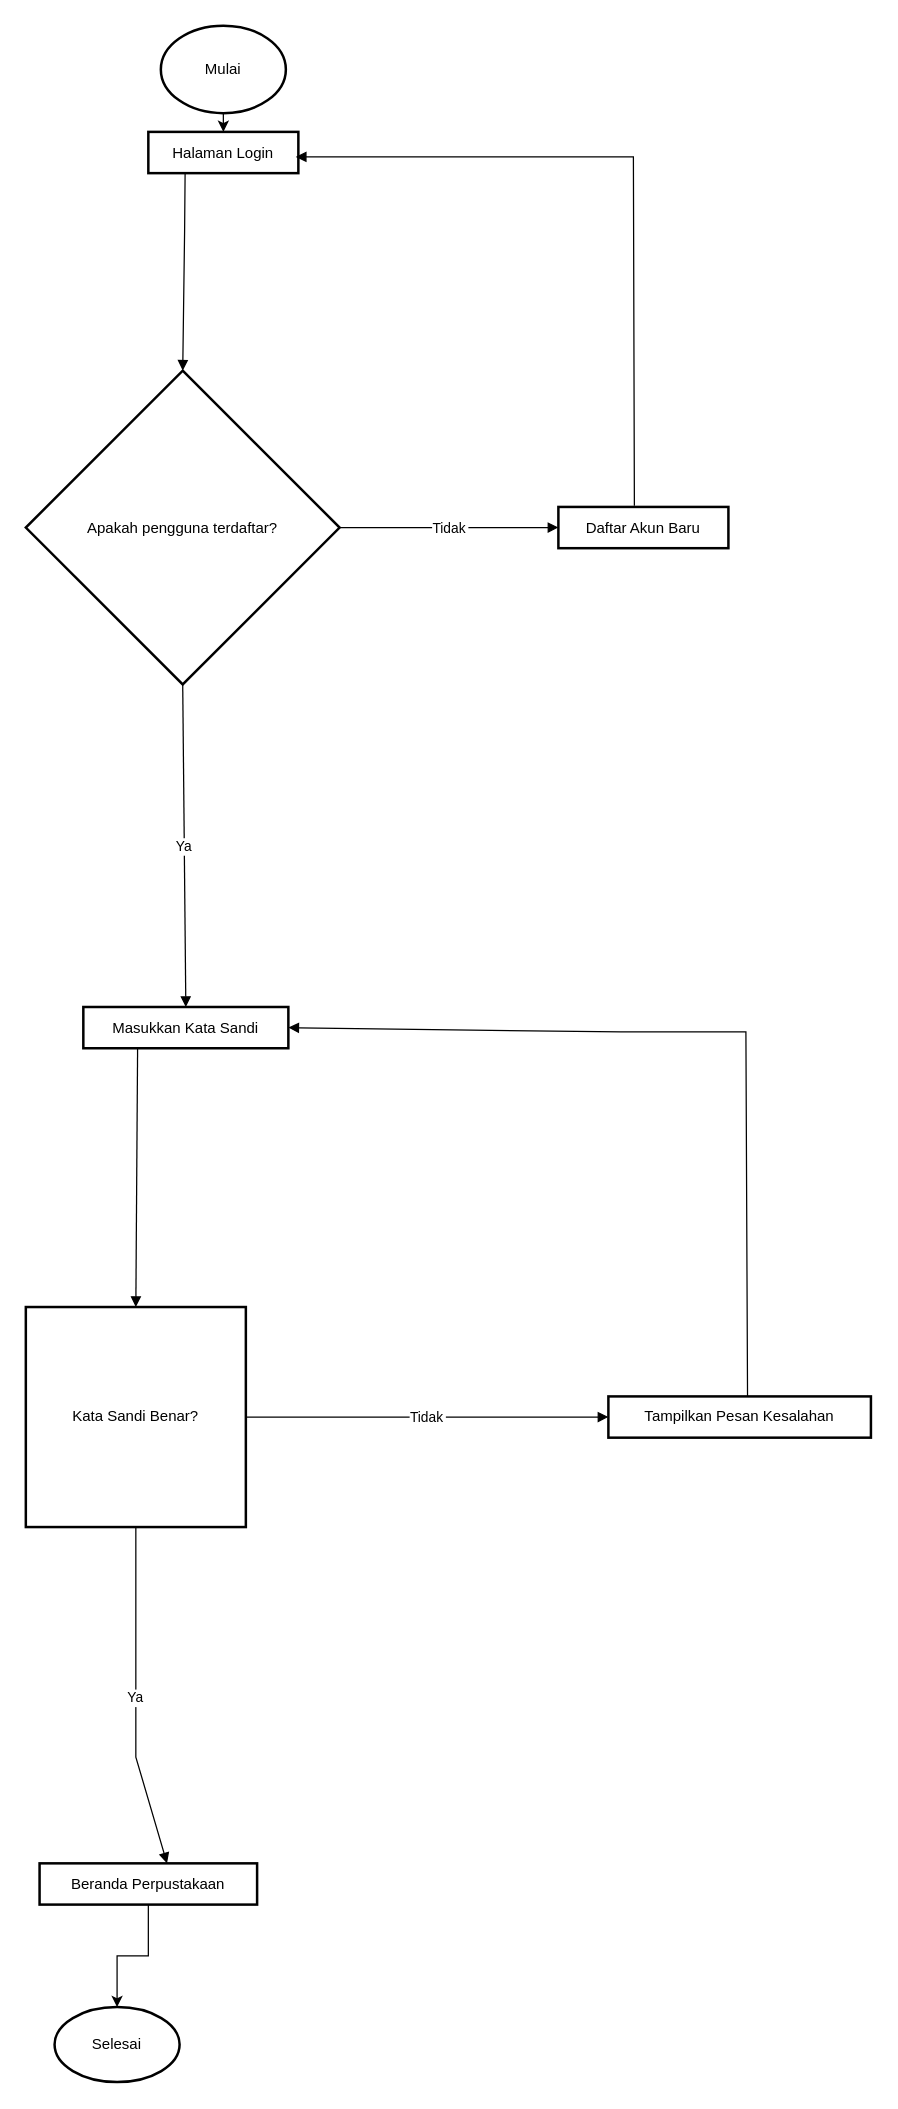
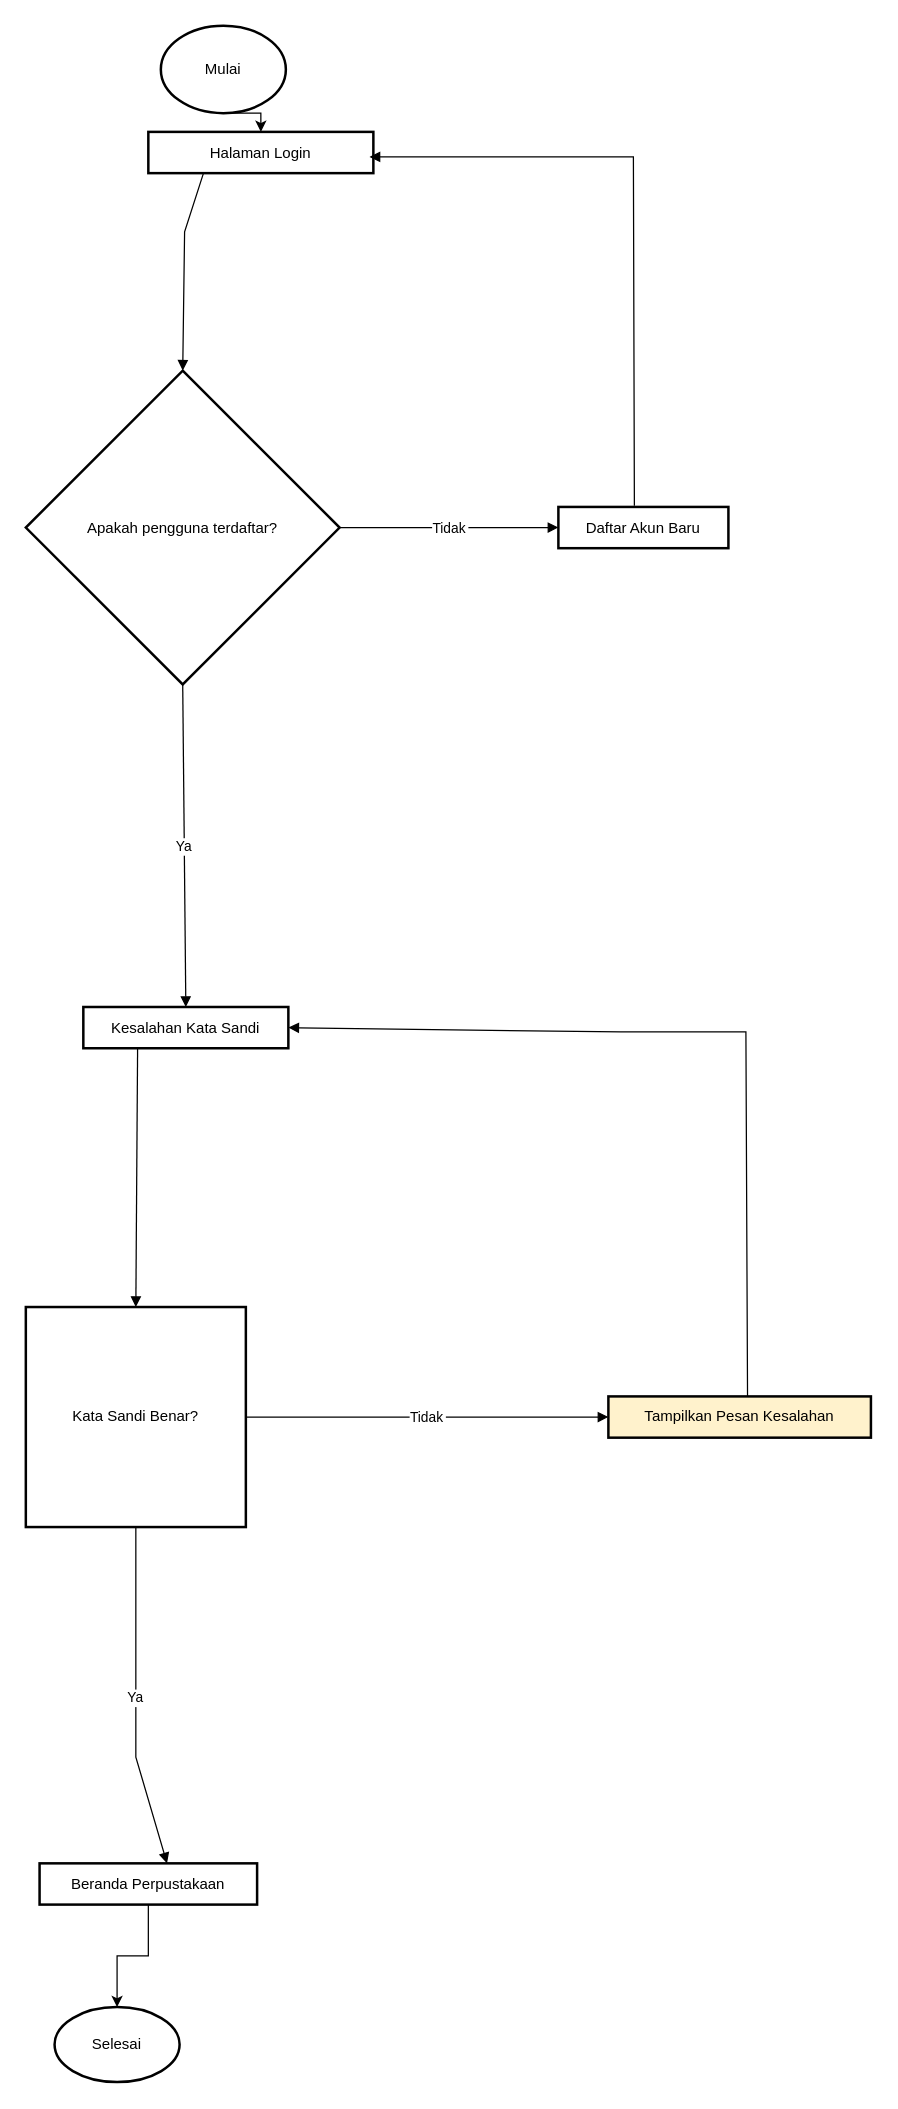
node "Halaman Login": size 150x41 -> 225x41
node "Masukkan Kata Sandi": label "Masukkan Kata Sandi" -> "Kesalahan Kata Sandi"
node "Tampilkan Pesan Kesalahan": fillcolor #ffffff -> #fff2cc
